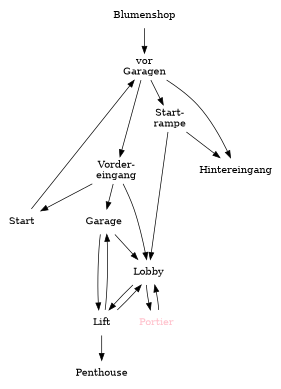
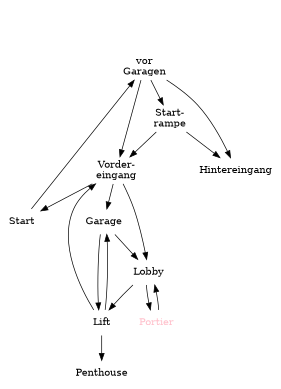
node "Blumenshop": removed
edge "Start- rampe" -> "Lobby": now "Start- rampe" -> "Vorder- eingang"
edge "Lift" -> "Lobby": now "Lift" -> "Vorder- eingang"
